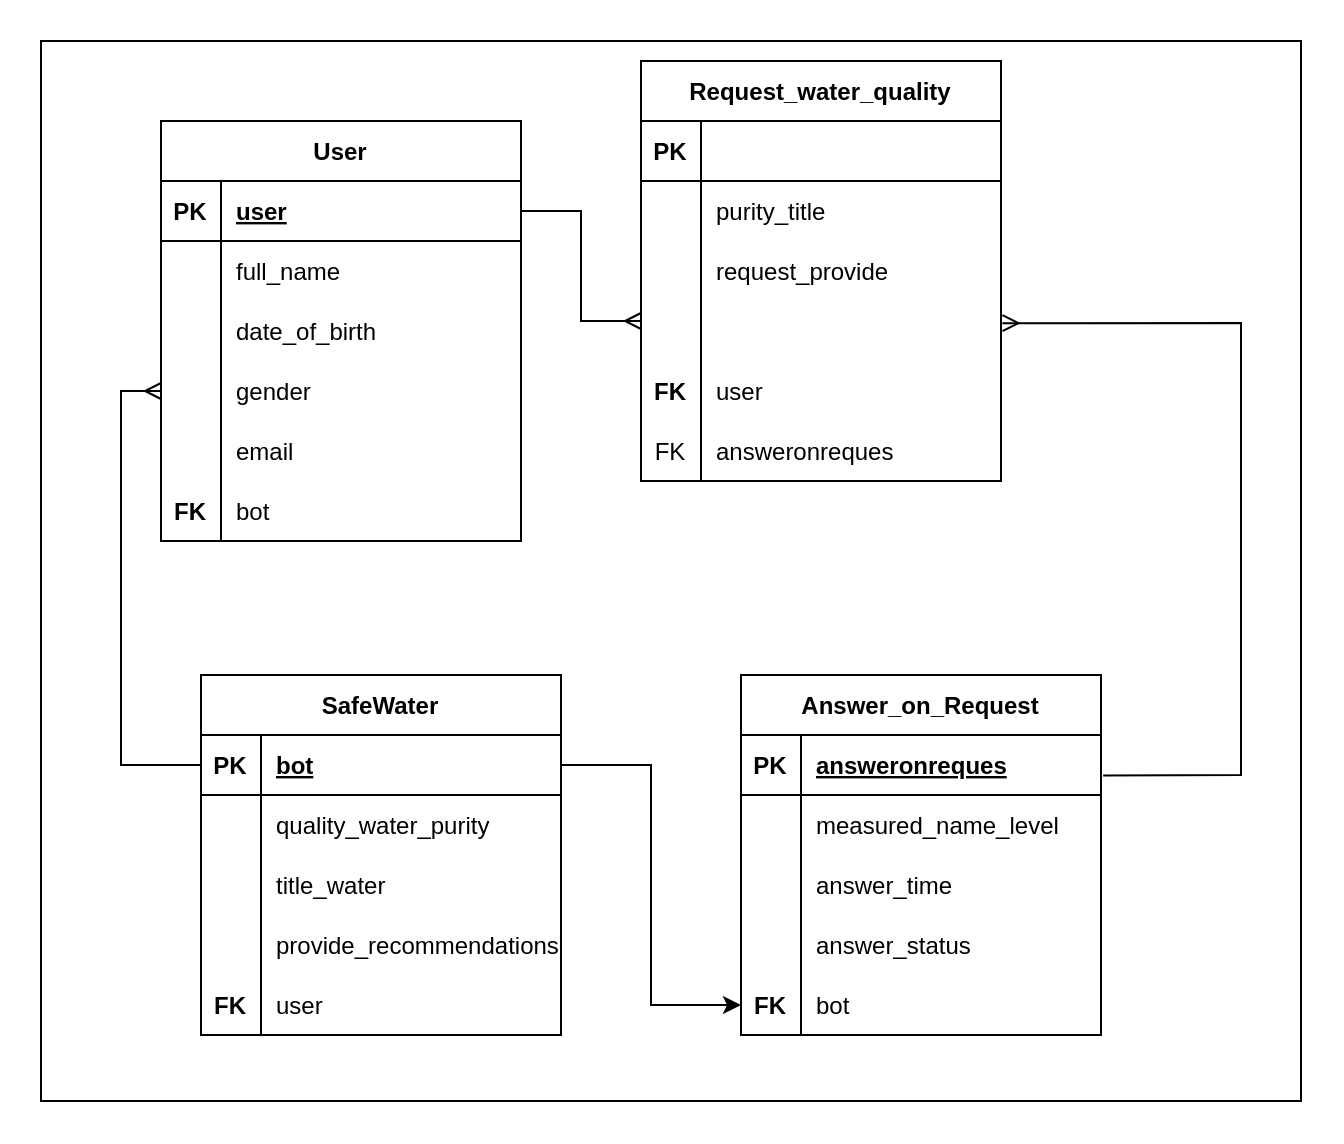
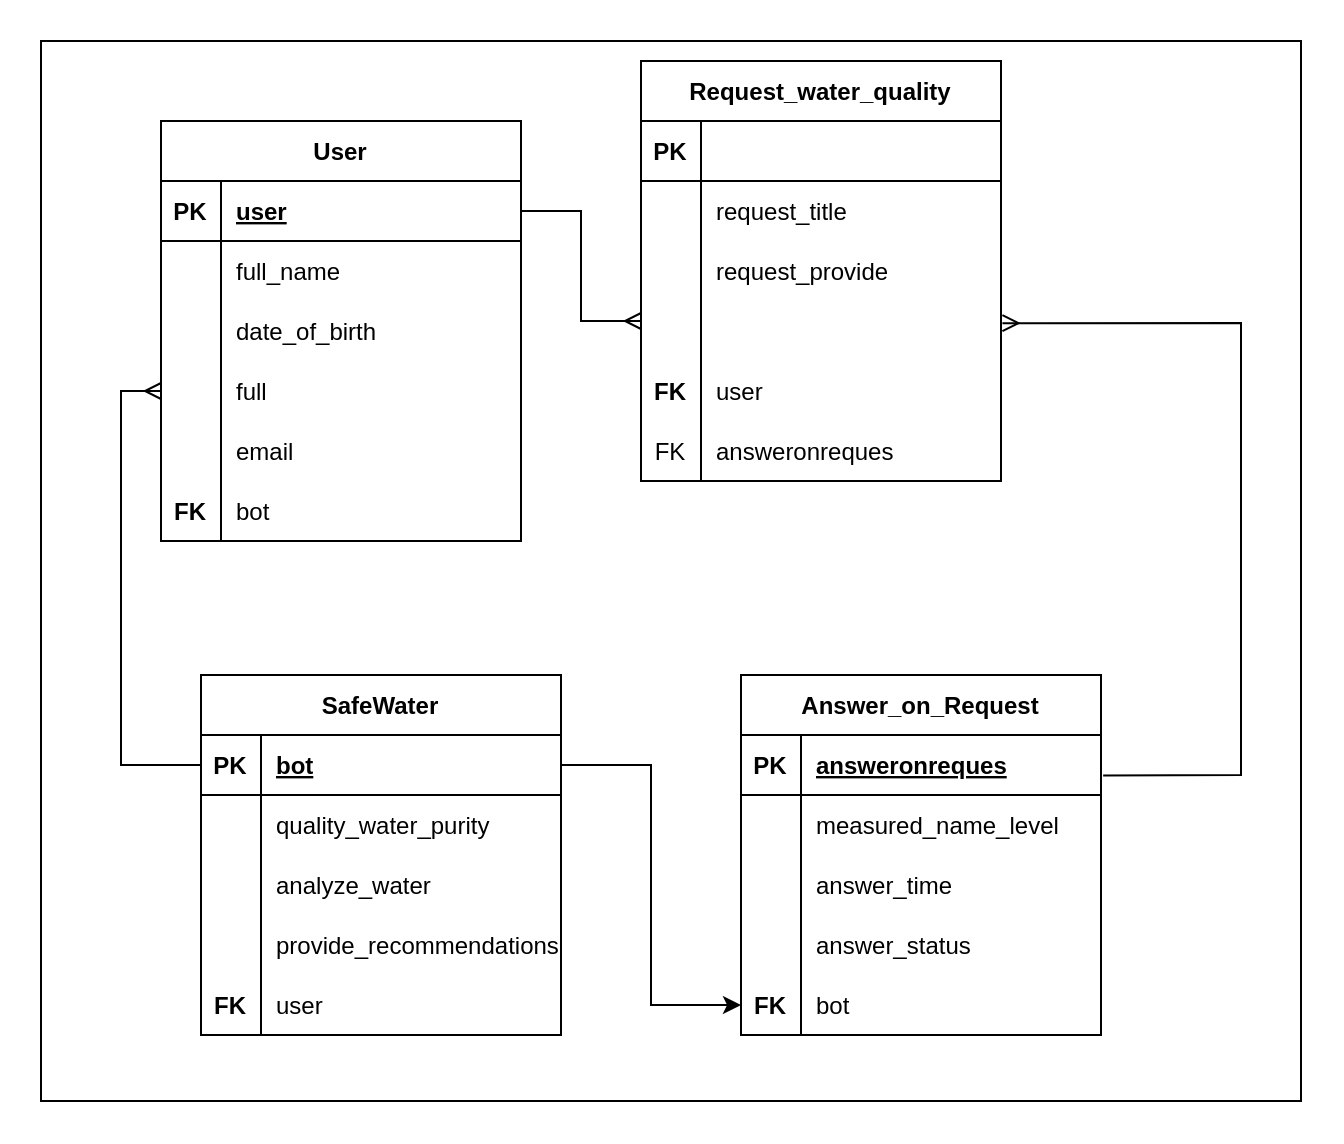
node "purity_title": label "purity_title" -> "request_title"
node "gender": label "gender" -> "full"
node "title_water": label "title_water" -> "analyze_water"
